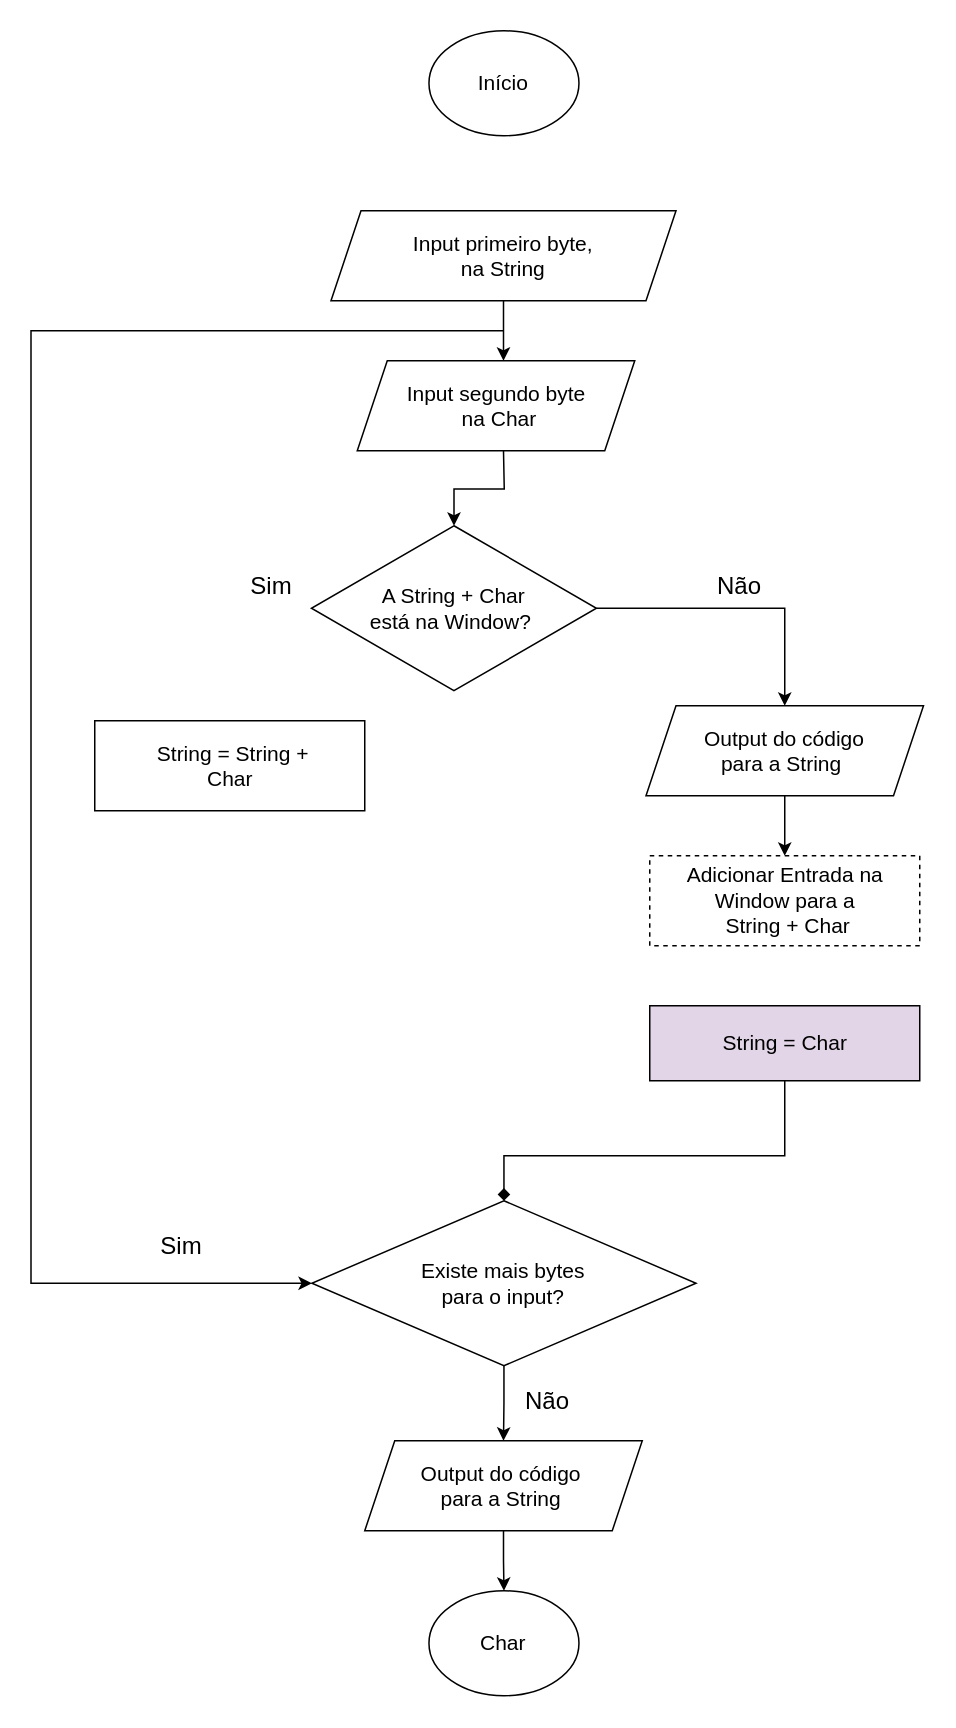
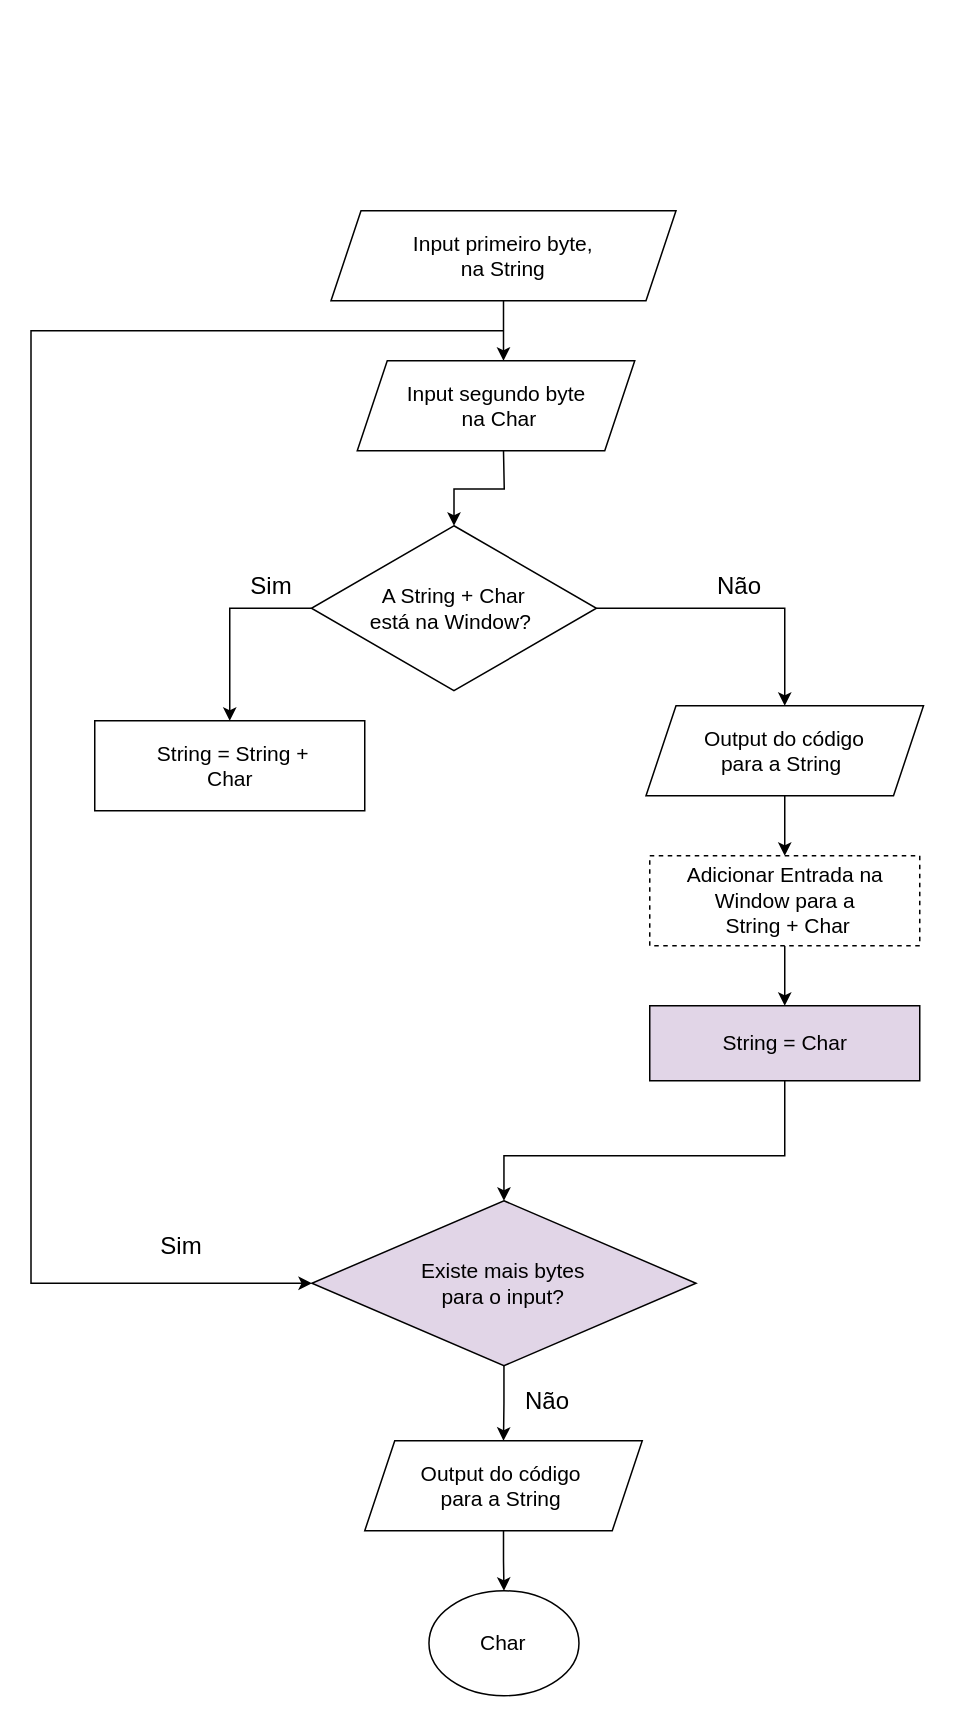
node "Início": removed
edge "A String + Char está na Window?" -> "String = String + Char": added
edge "Adicionar Entrada na Window para a String + Char" -> "String = Char": added
edge "String = Char" -> "Existe mais bytes para o input?": arrowhead diamond -> classic
node "Existe mais bytes para o input?": fillcolor #ffffff -> #e1d5e7
